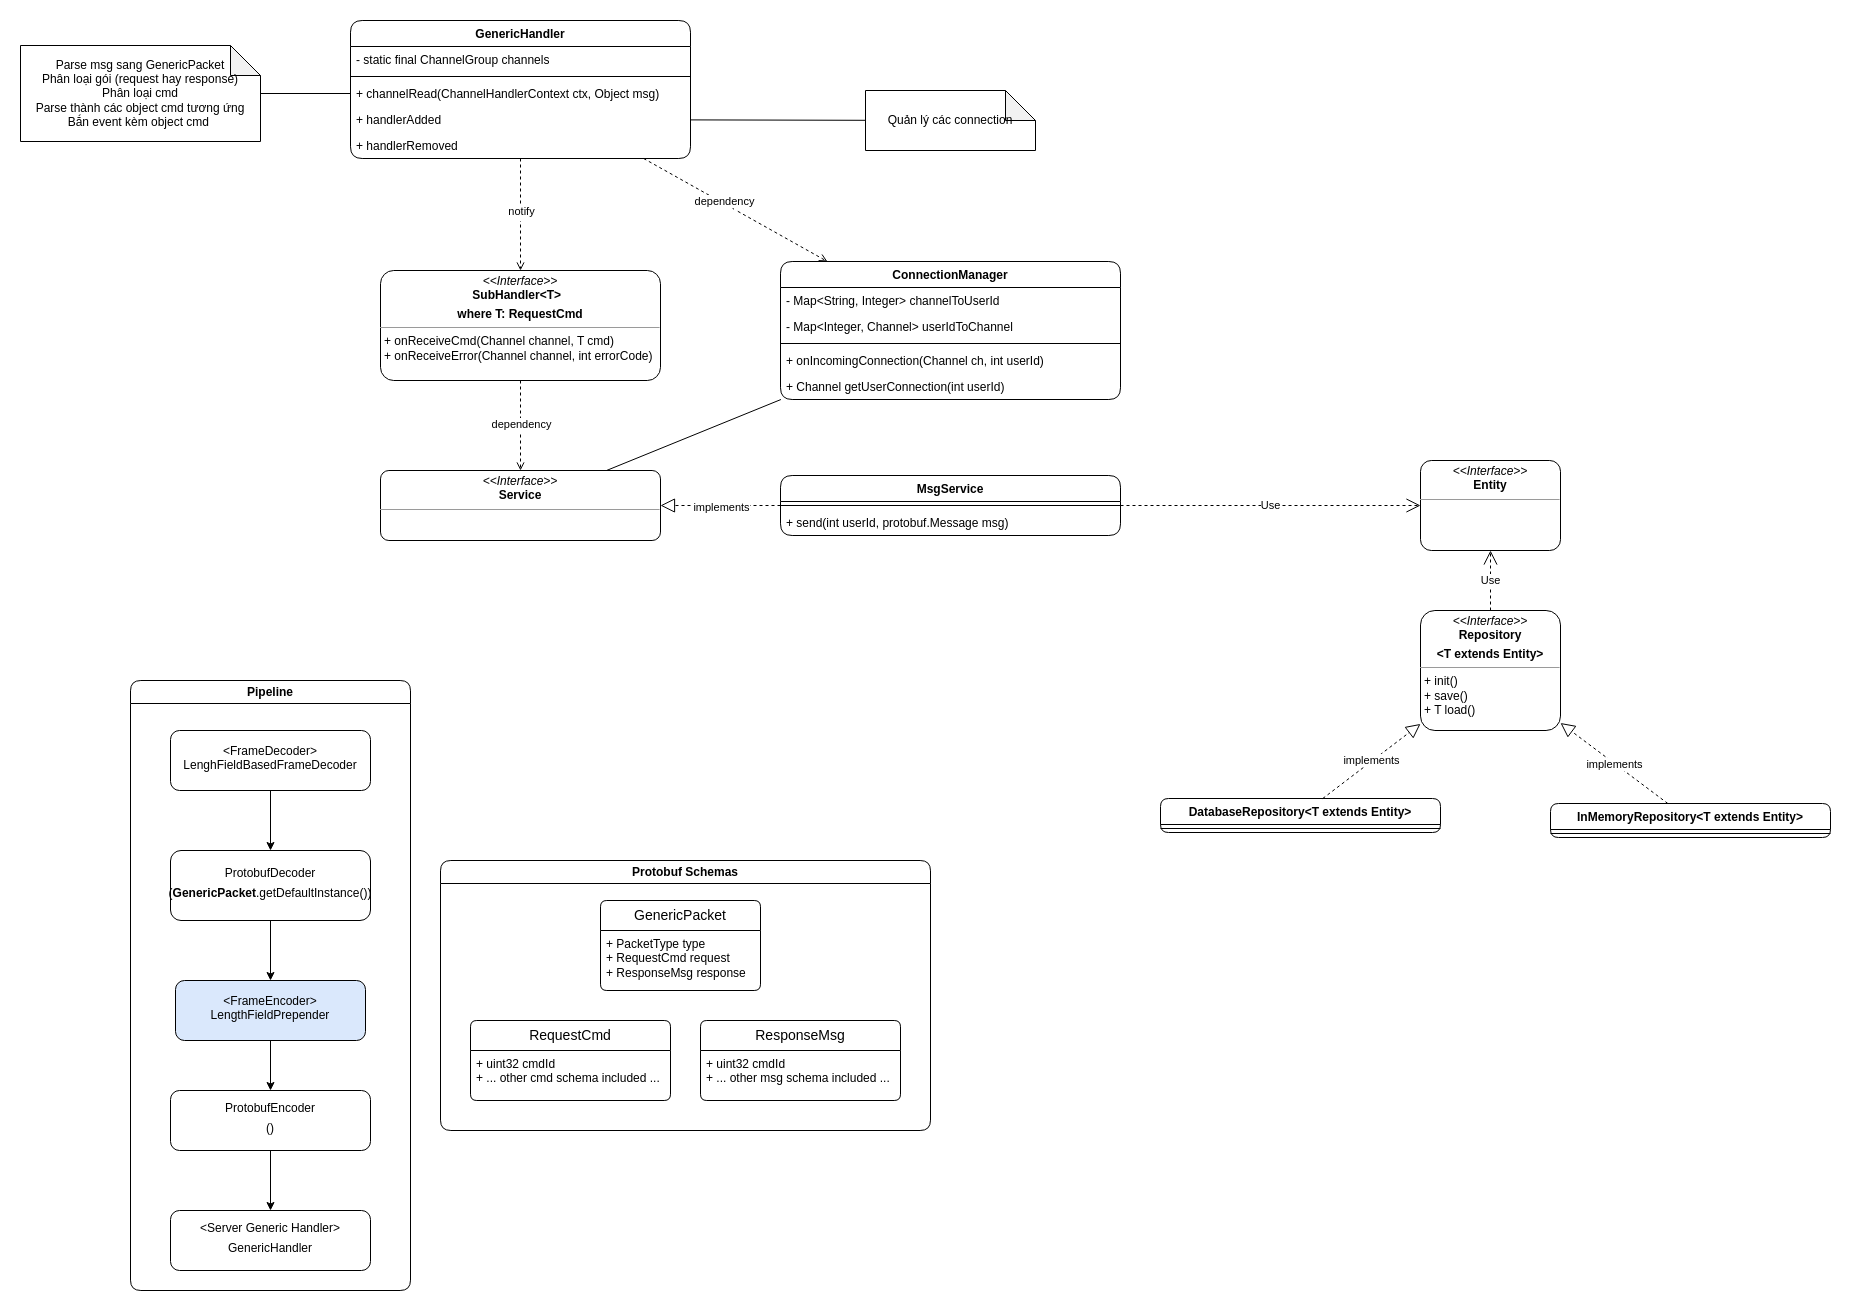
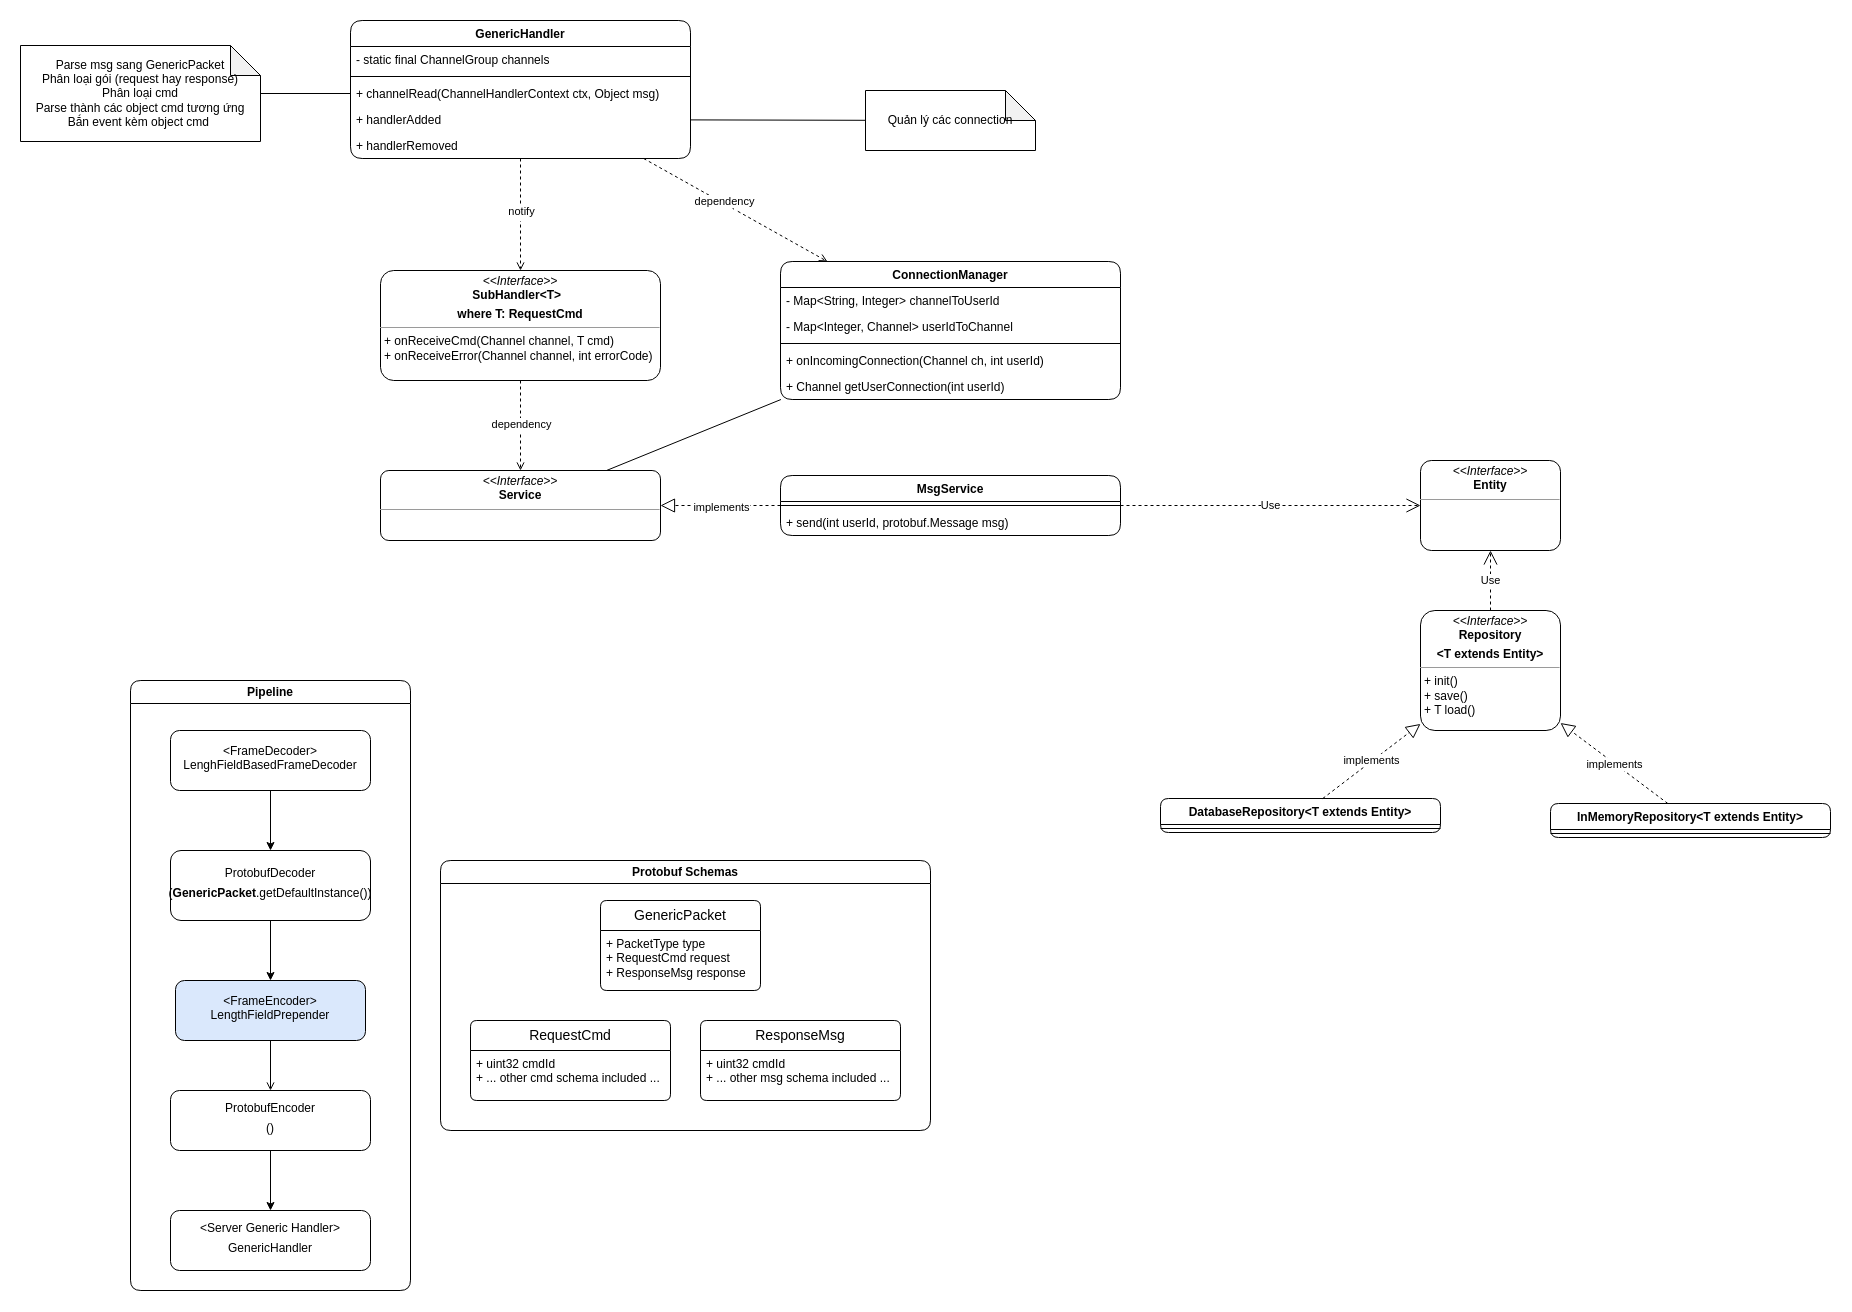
edge "<FrameEncoder>LengthFieldPrepender" -> "ProtobufEncoder()": arrowhead classic -> open
